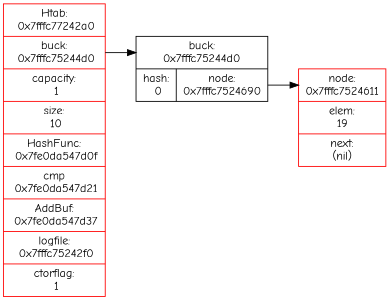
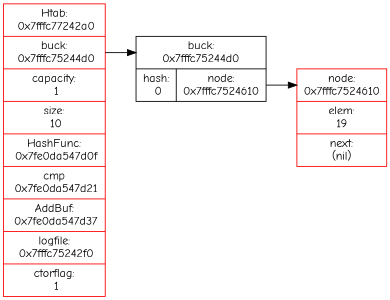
node "buck:": text "0x7fffc7524690" -> "0x7fffc7524610"
node "node:": text "0x7fffc7524611" -> "0x7fffc7524610"
